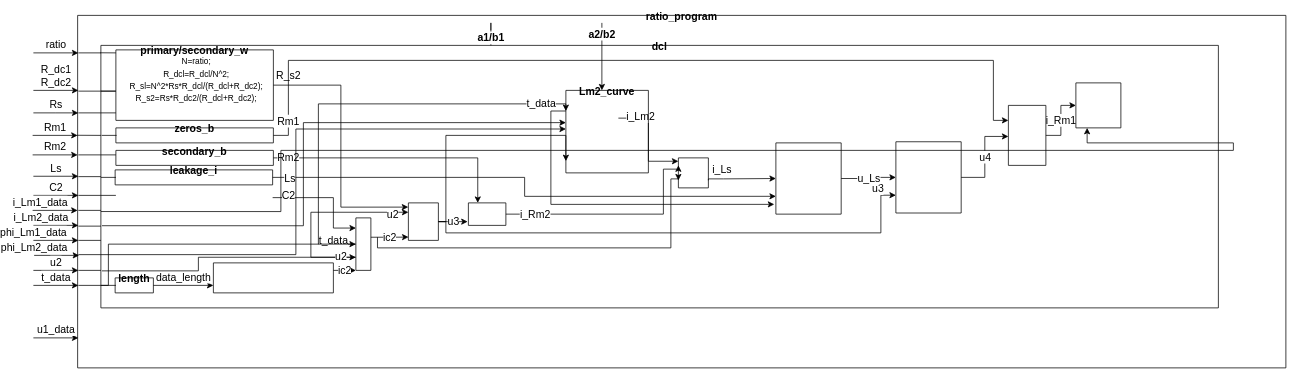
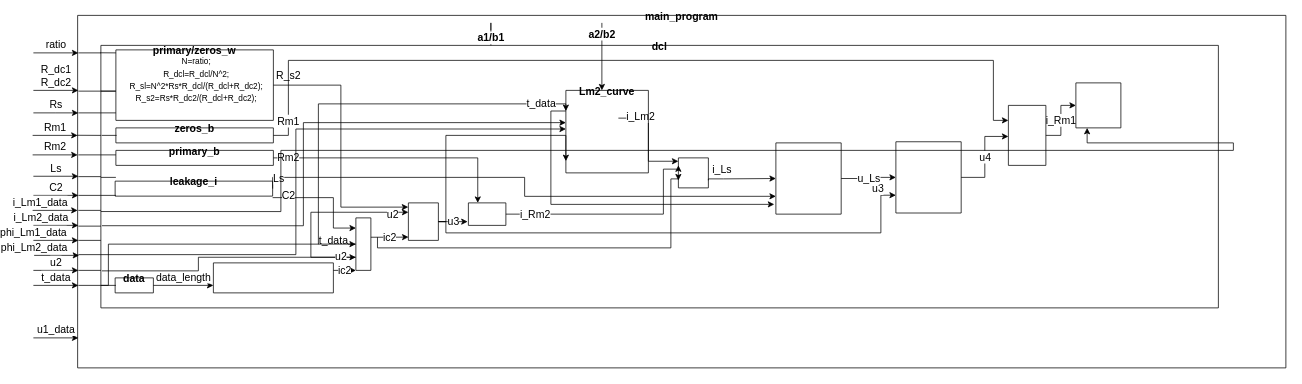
node "ratio_program": label "ratio_program" -> "main_program"
node "primary/secondary_w": label "primary/secondary_w" -> "primary/zeros_w"
node "secondary_b": label "secondary_b" -> "primary_b"
node "leakage_i": moved (194, 177) -> (194, 189)
node "length": label "length" -> "data"
